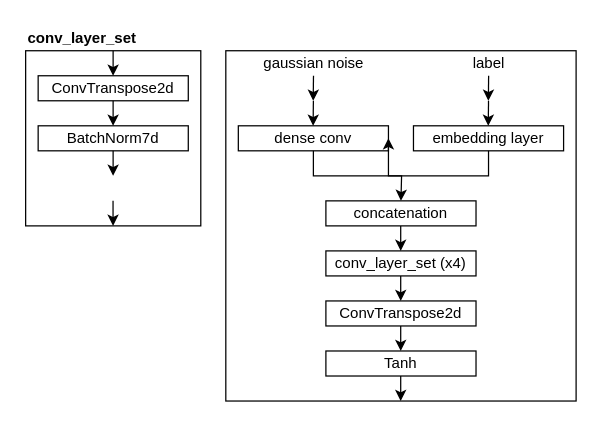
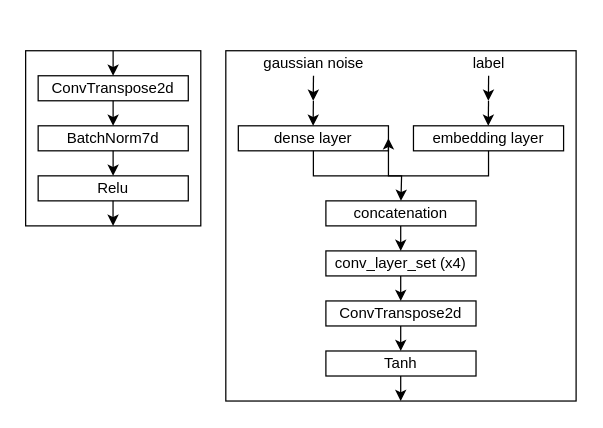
node "conv_layer_set": removed
node "dense conv": label "dense conv" -> "dense layer"
node "Relu": added
